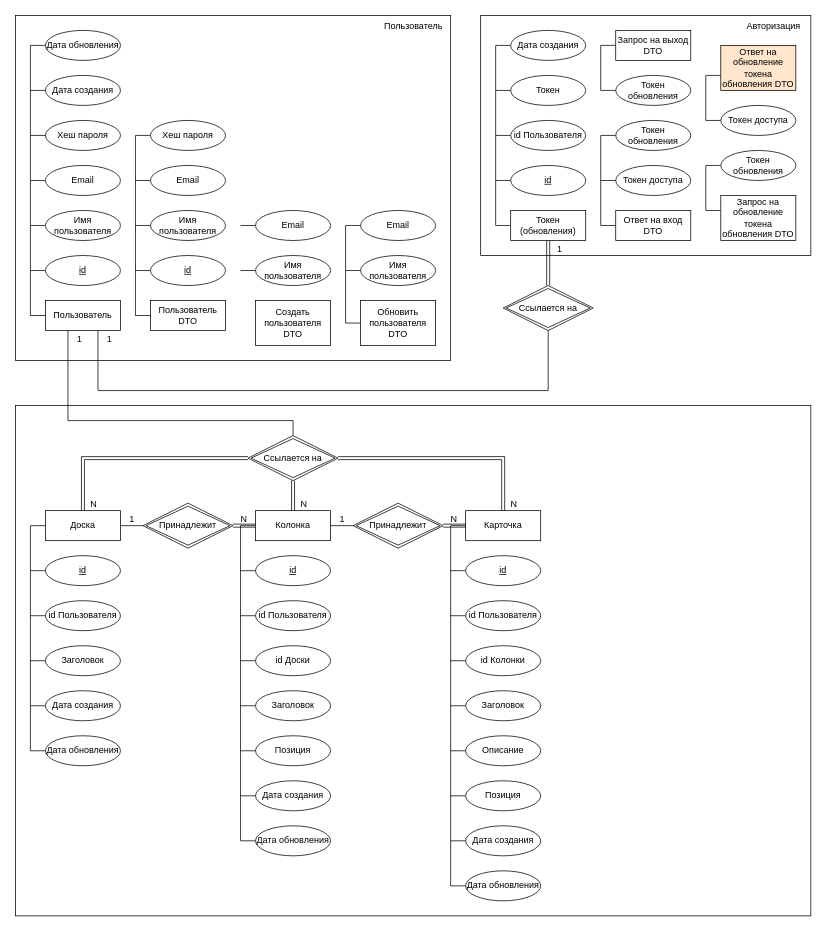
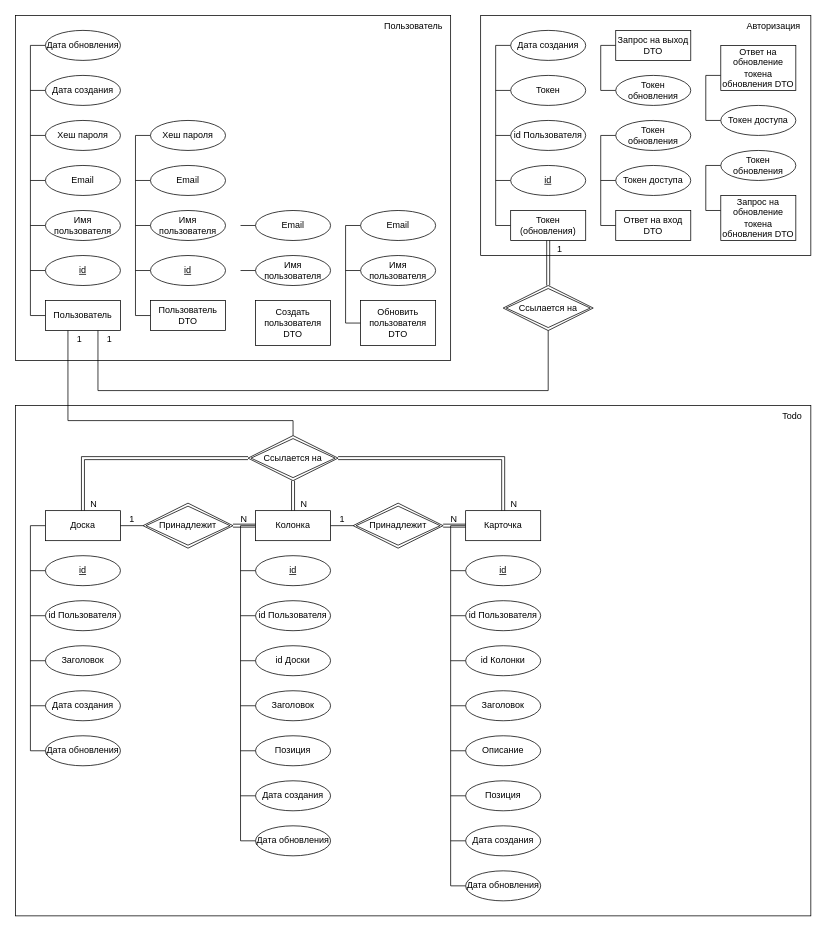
node "Ответ на обновление токена обновления DTO": fillcolor #ffe6cc -> #ffffff
node "Todo": added
